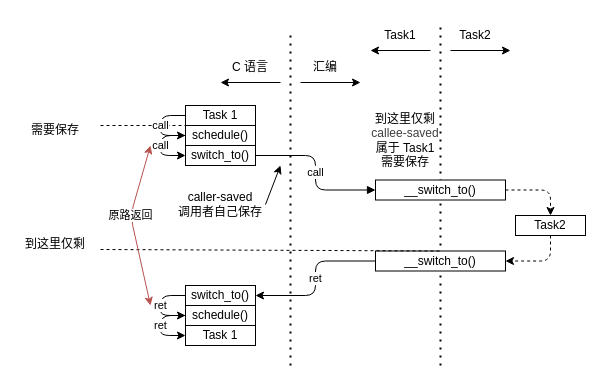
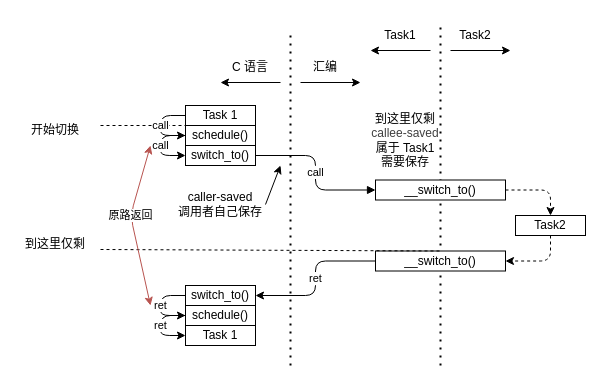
node "需要保存": label "需要保存" -> "开始切换"
